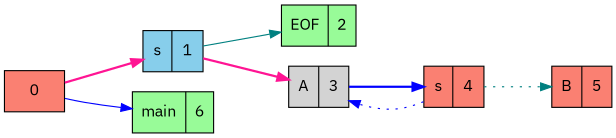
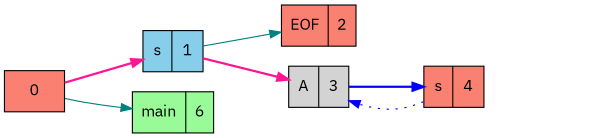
node "EOF": fillcolor palegreen -> salmon
node "B": removed
edge "0" -> "main": color blue -> teal
